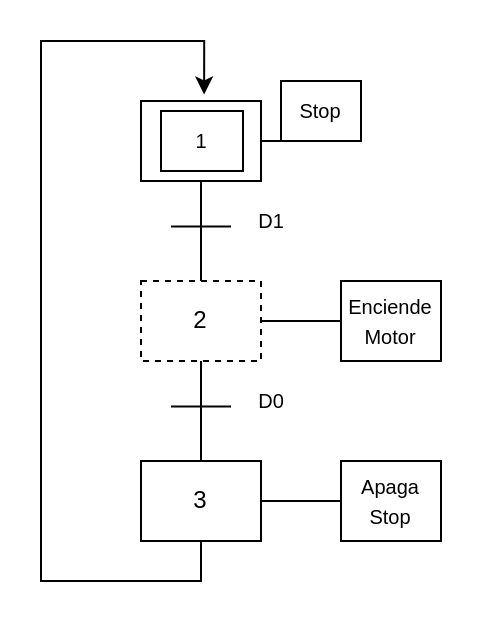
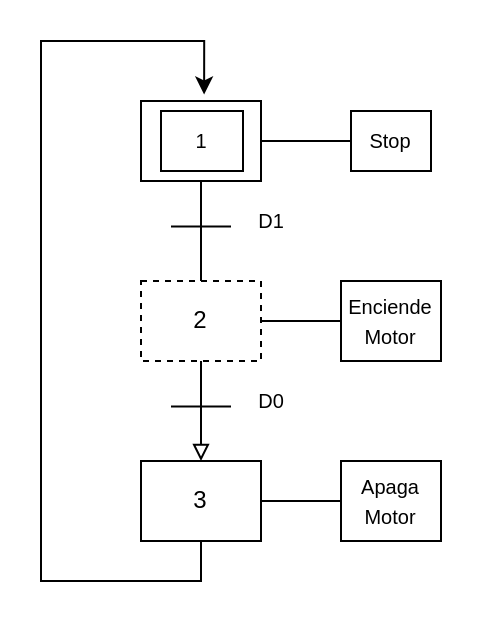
node "Stop": moved (321, 111) -> (391, 141)
edge "2" -- "3": arrowhead none -> block
node "Apaga Stop": label "Apaga Stop" -> "Apaga Motor"
